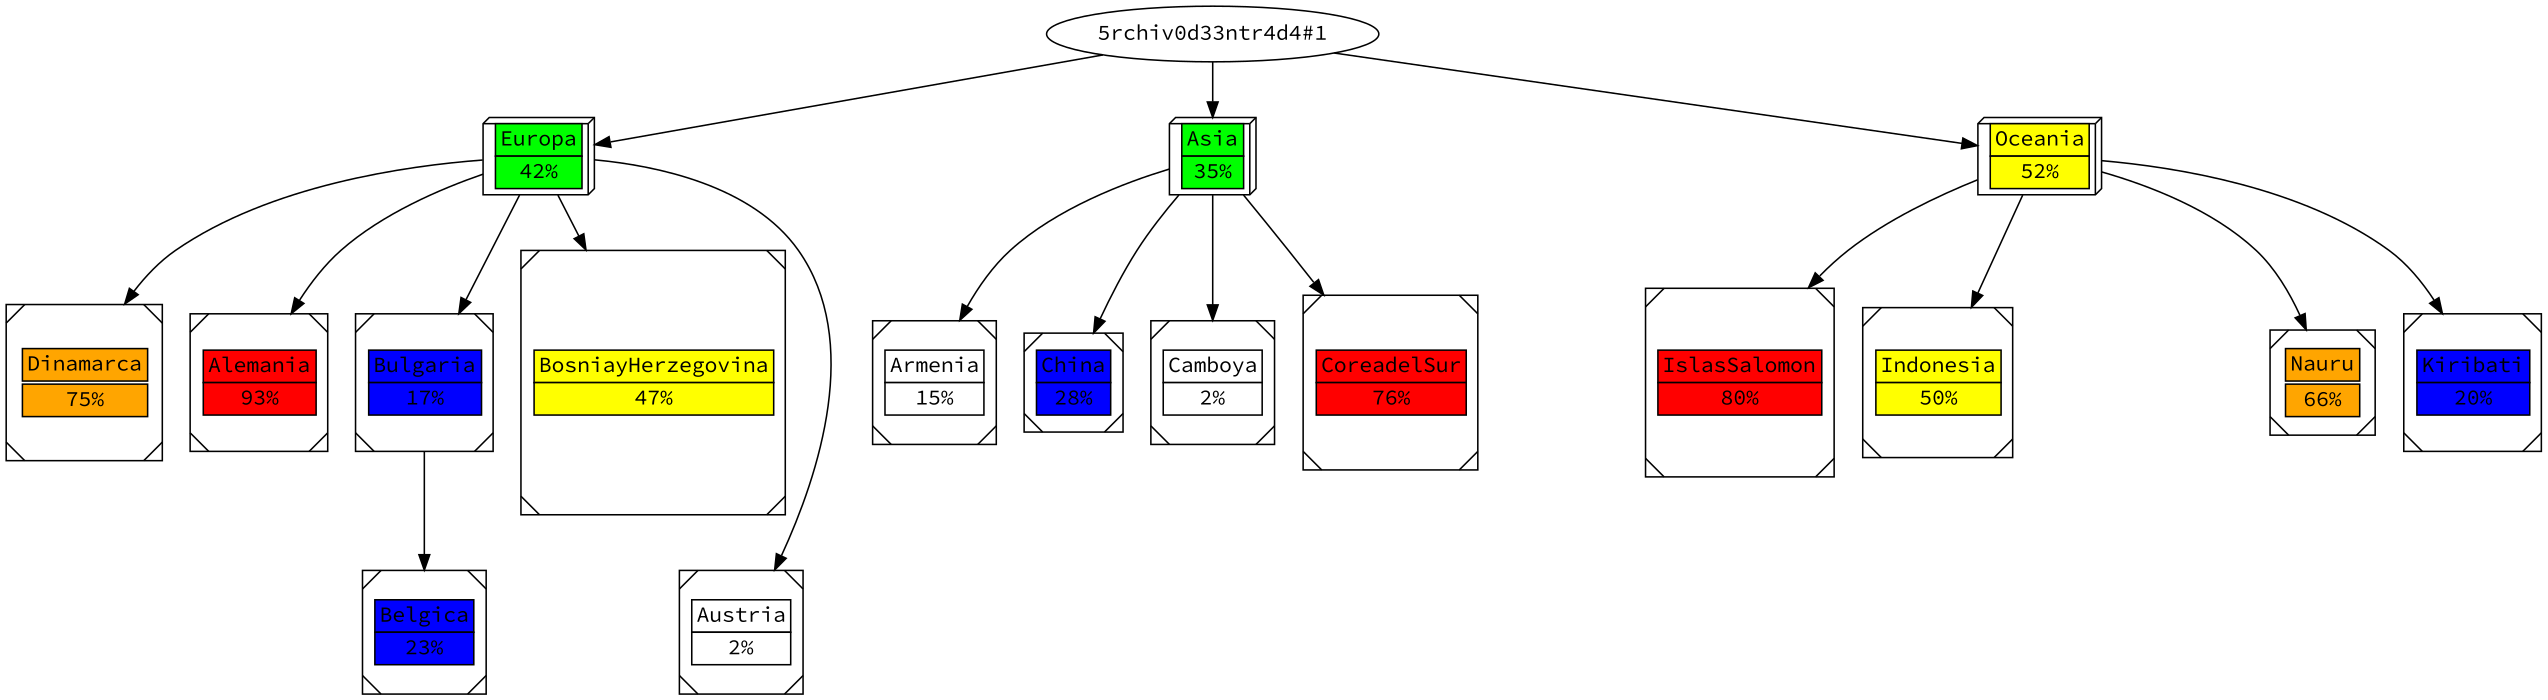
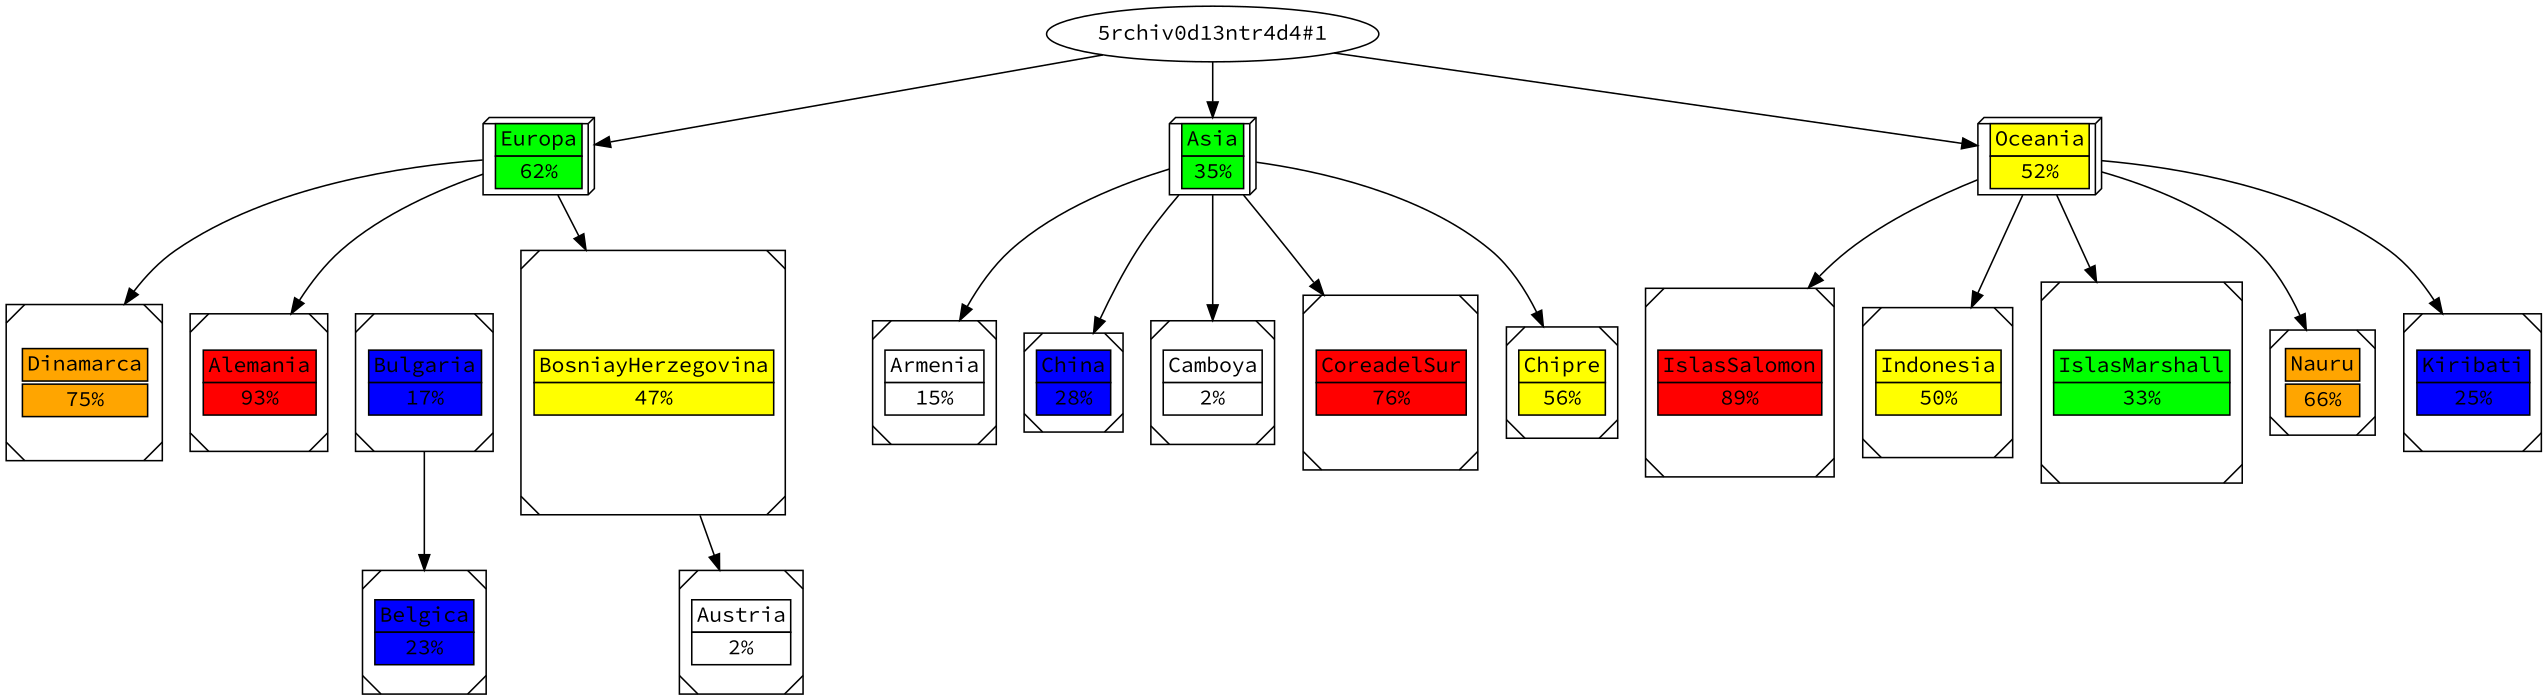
node "5rchiv0d33ntr4d4#1": label "5rchiv0d33ntr4d4#1" -> "5rchiv0d13ntr4d4#1"
node "Europa": text "42%" -> "62%"
edge "Europa" -> "Bulgaria": removed
edge "Europa" -> "Austria": now "BosniayHerzegovina" -> "Austria"
node "Chipre": added
node "IslasMarshall": added
node "IslasSalomon": text "80%" -> "89%"
node "Kiribati": text "20%" -> "25%"
